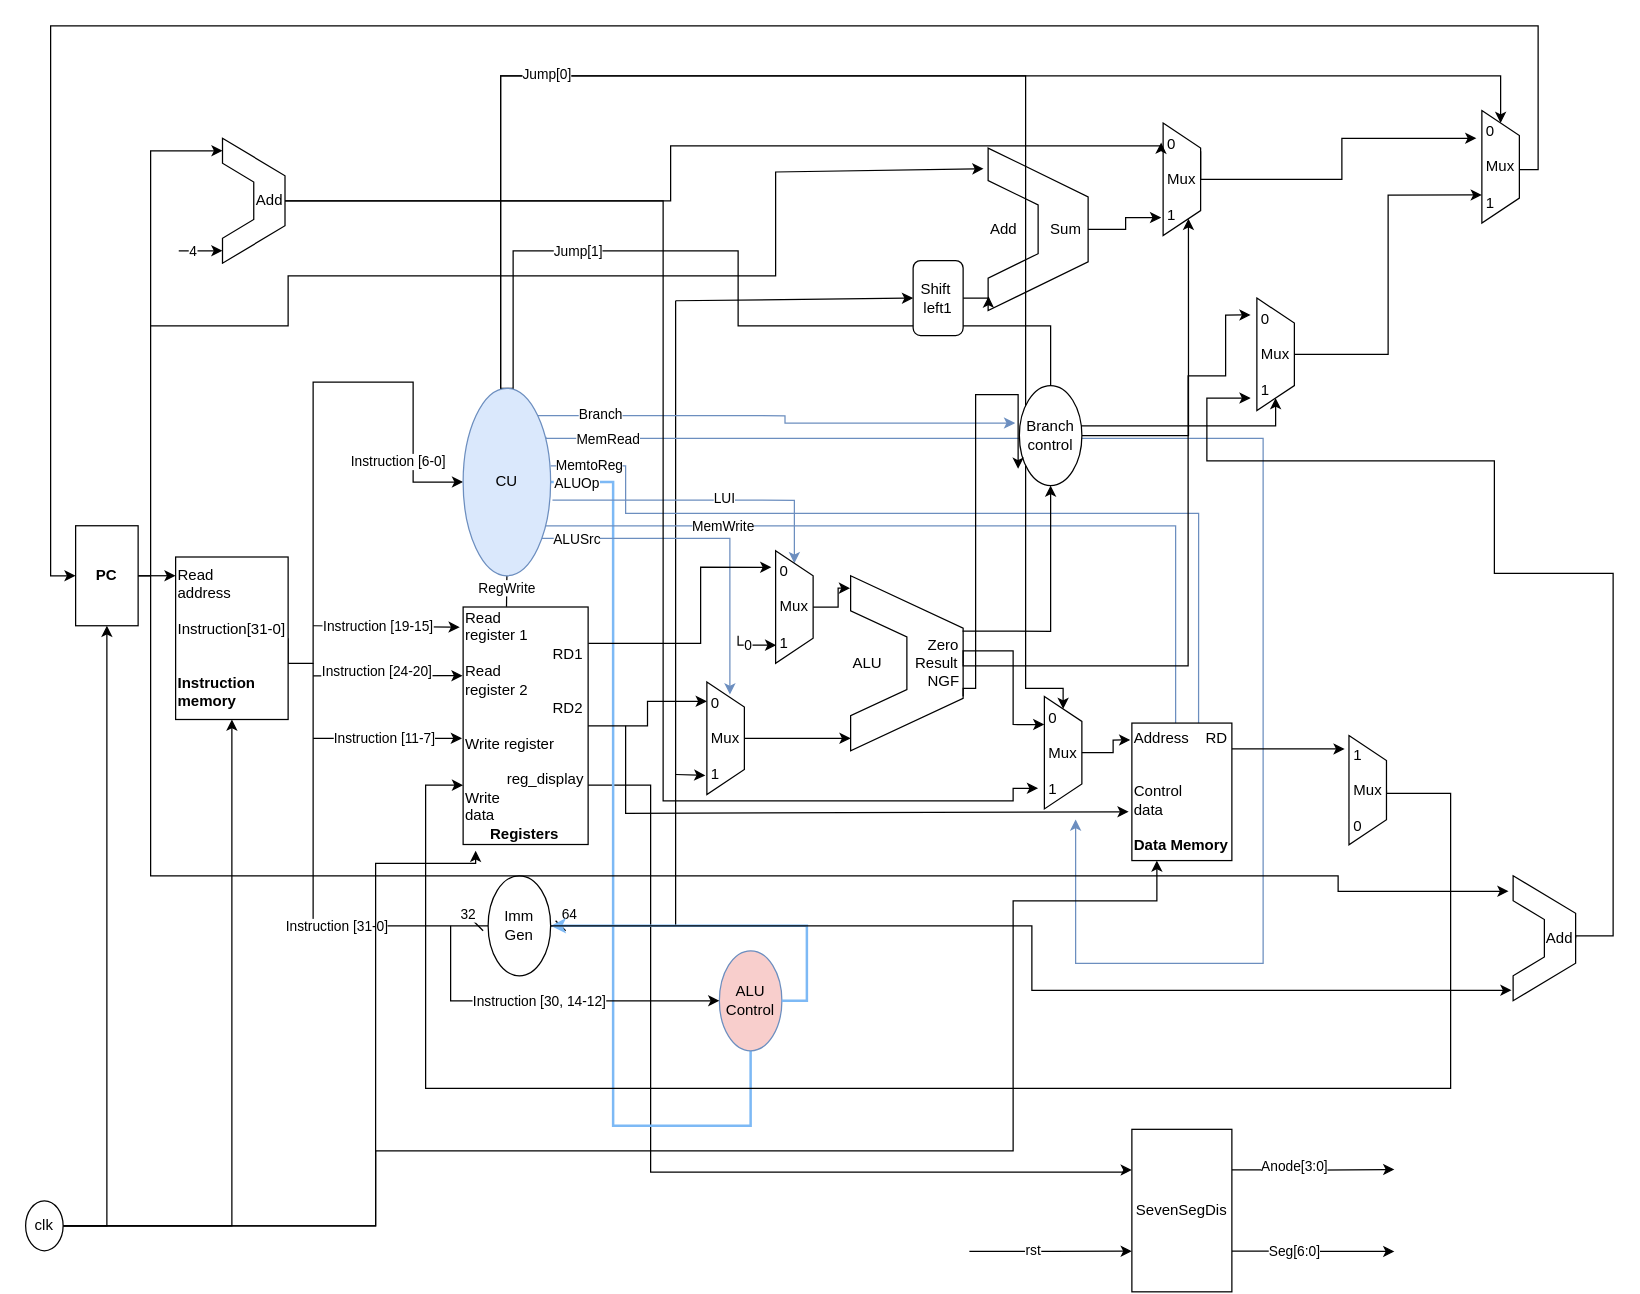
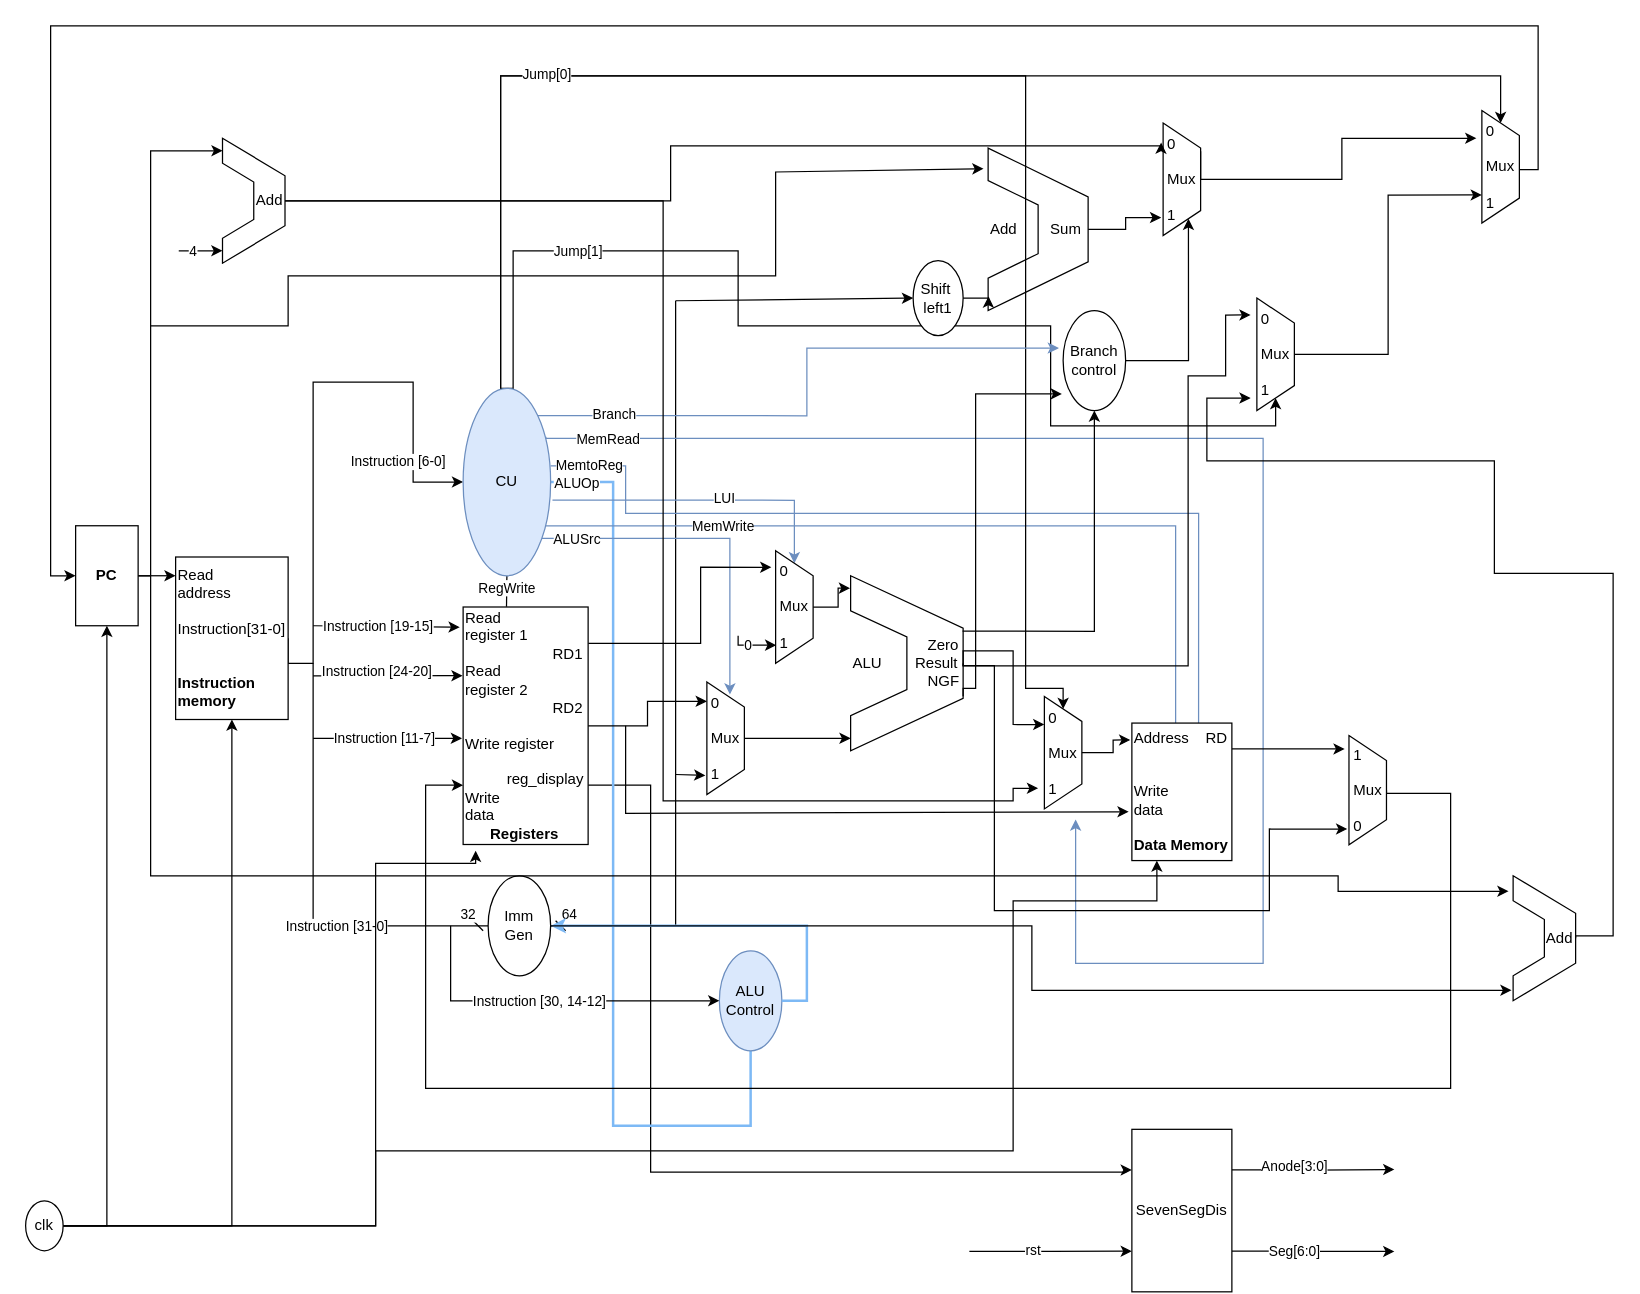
node "Shift left1": shape rounded rectangle -> ellipse
node "Branch control": moved (1051, 435) -> (1094, 360)
node "Address RD Control data Data Memory": label "Address RD Control data Data Memory" -> "Address RD Write data Data Memory"
edge "Zero ALU Result NGF" -> "1 Mux 0": added
node "ALU Control": fillcolor #f8cecc -> #dae8fc
